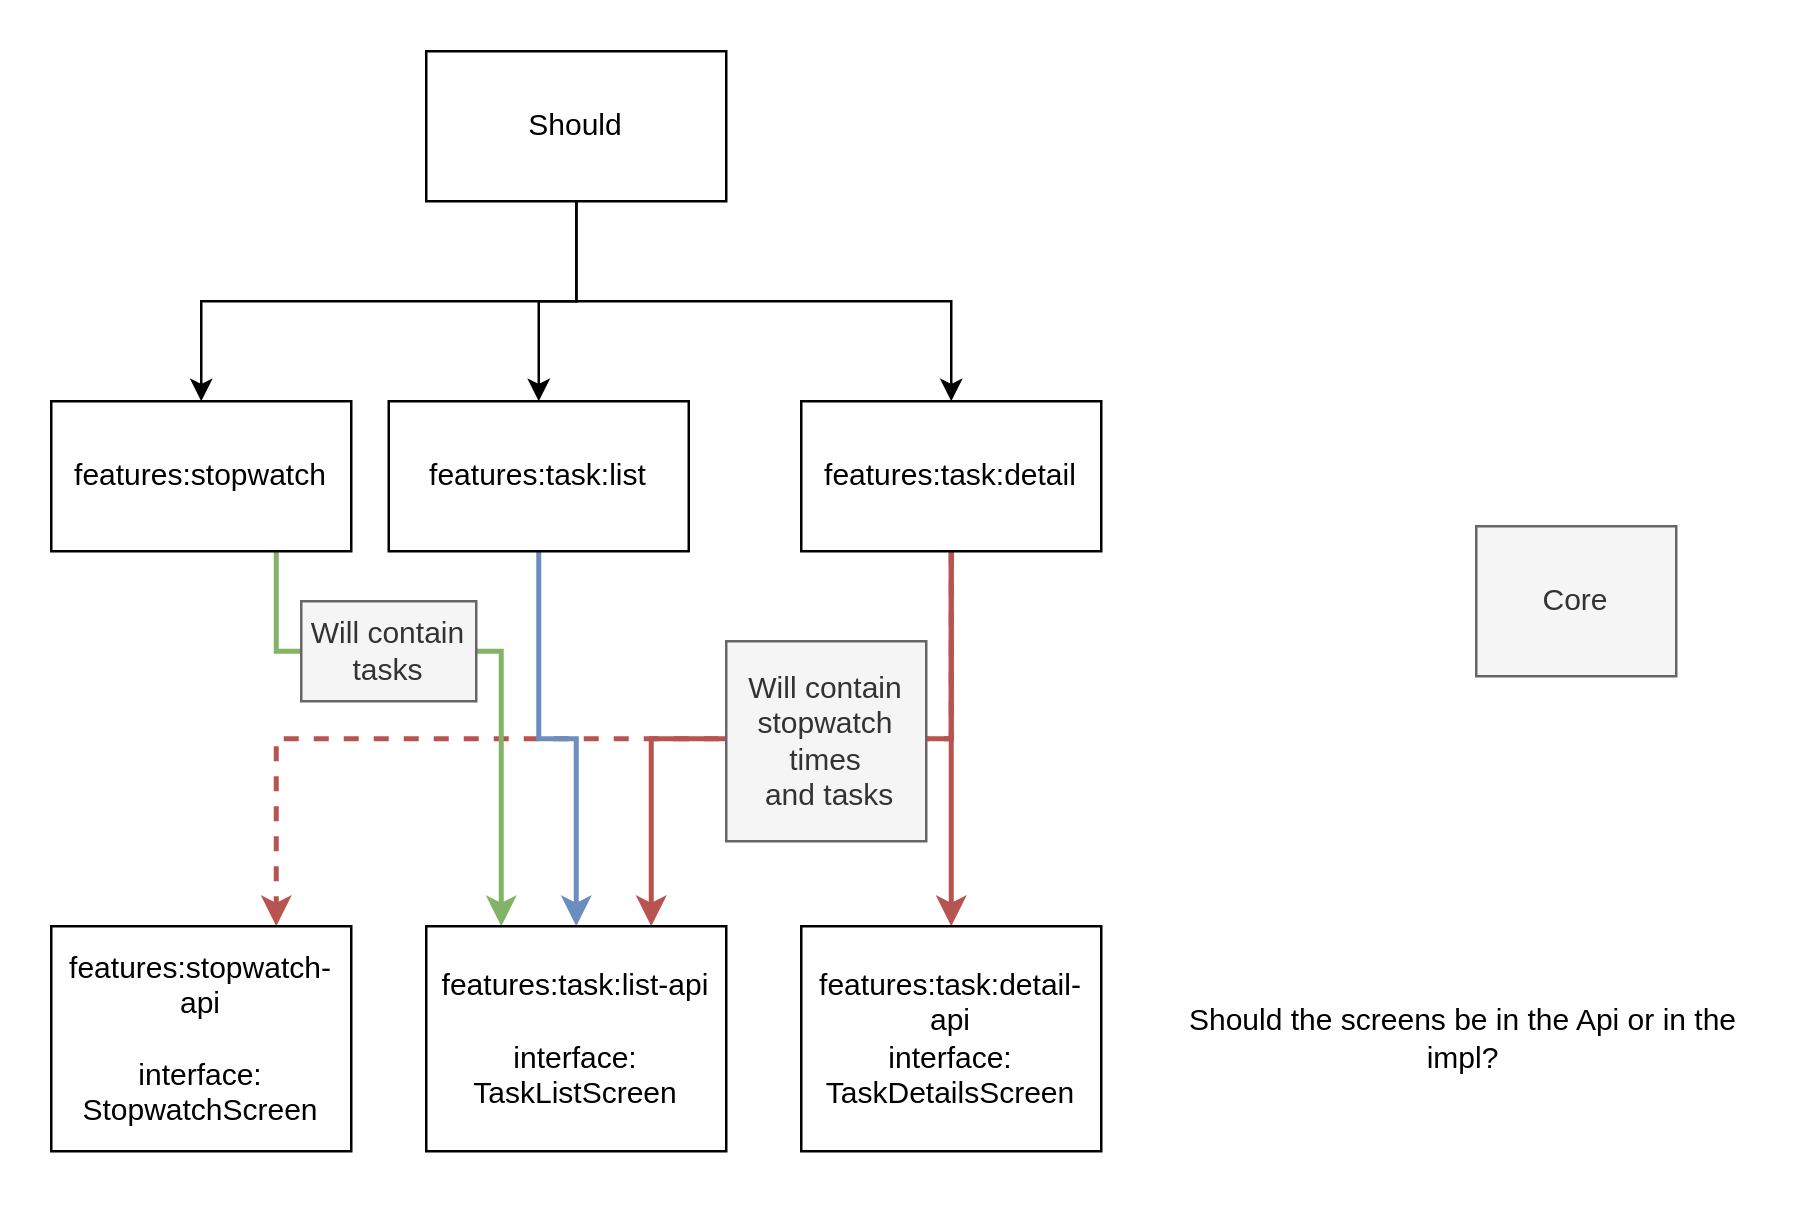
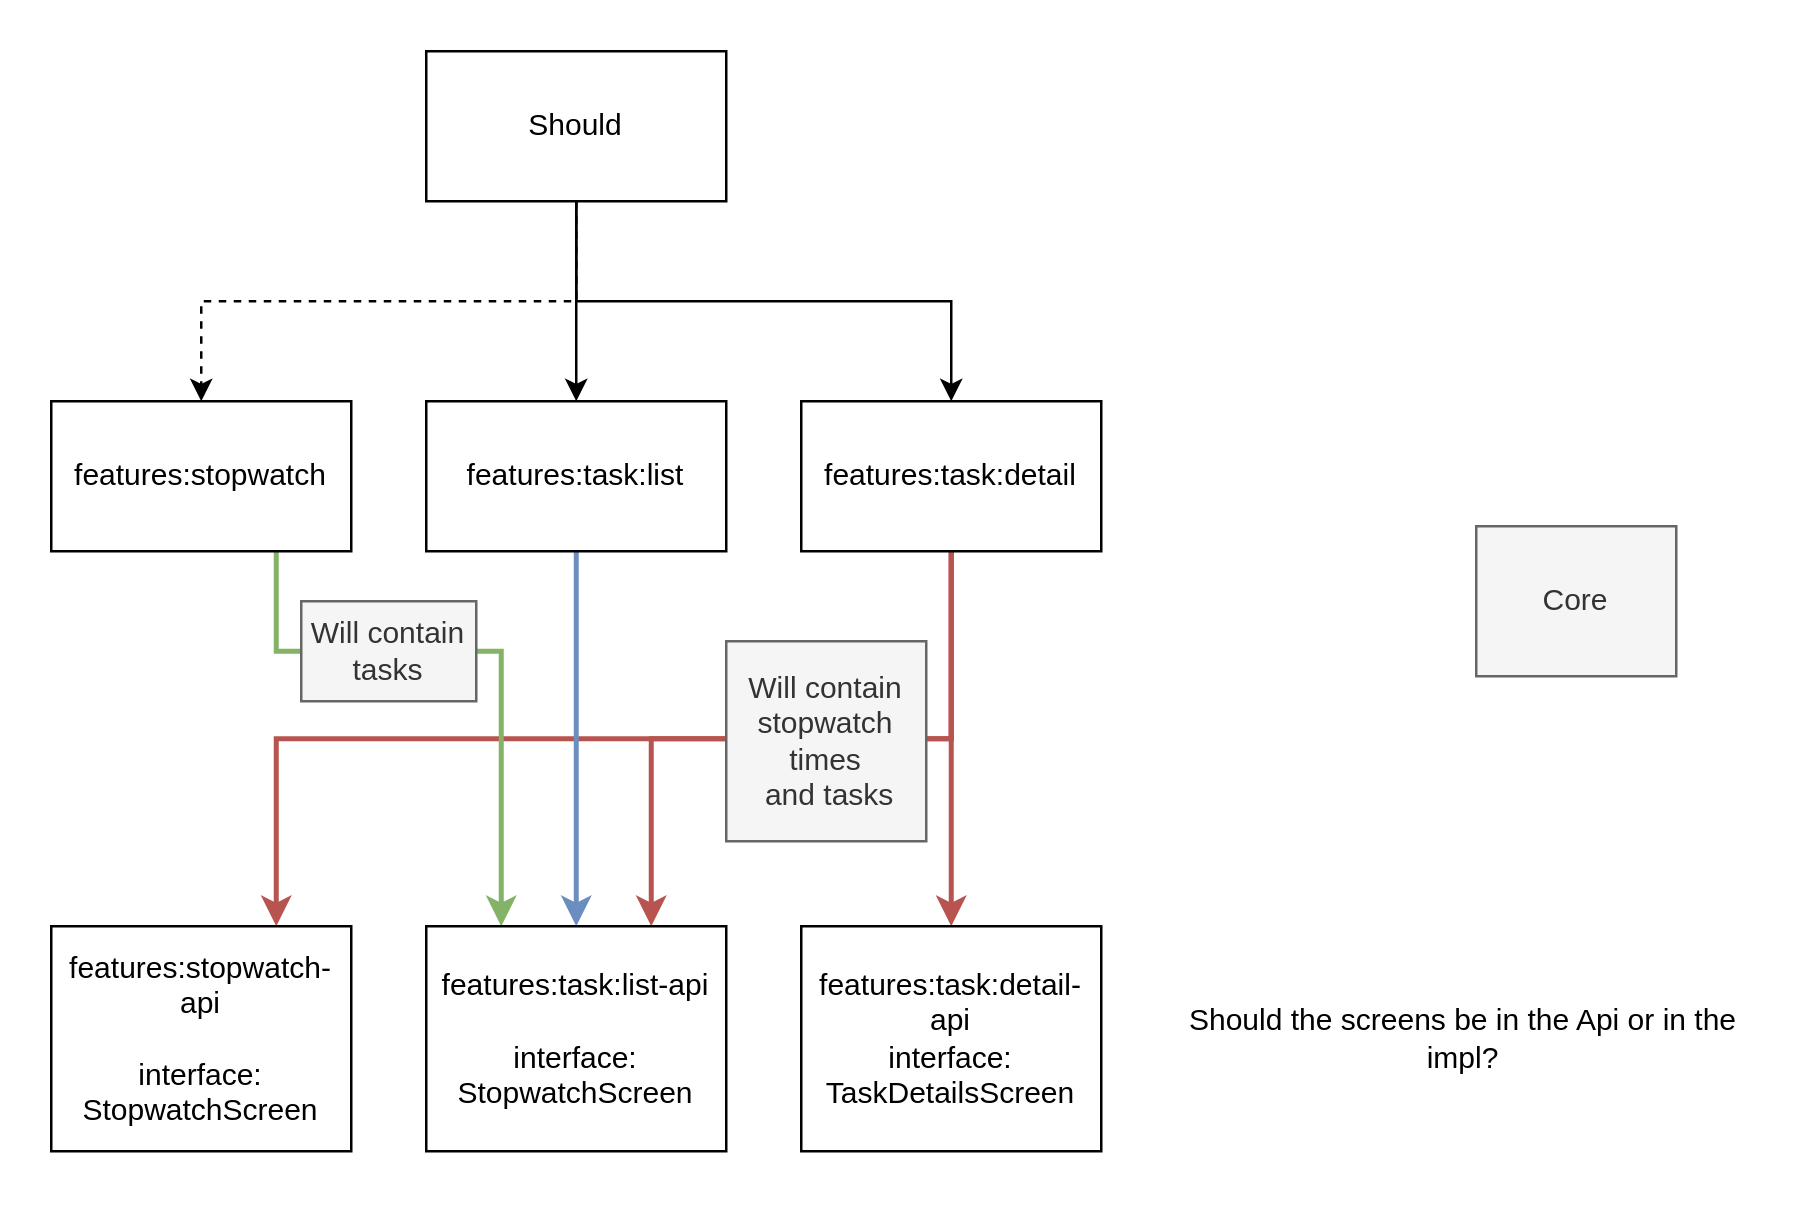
edge "Should" -> "features:stopwatch": style solid -> dashed
node "features:task:list": moved (539, 476) -> (576, 476)
edge "features:task:detail" -> "features:stopwatch-api interface: StopwatchScreen": style dashed -> solid
node "features:task:list-api interface: TaskListScreen": label "features:task:list-api interface: TaskListScreen" -> "features:task:list-api interface: StopwatchScreen"
